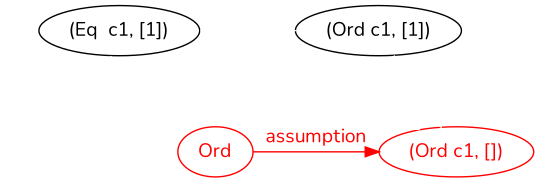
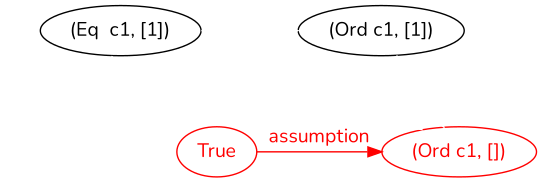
node "Ord": label "Ord" -> "True"
